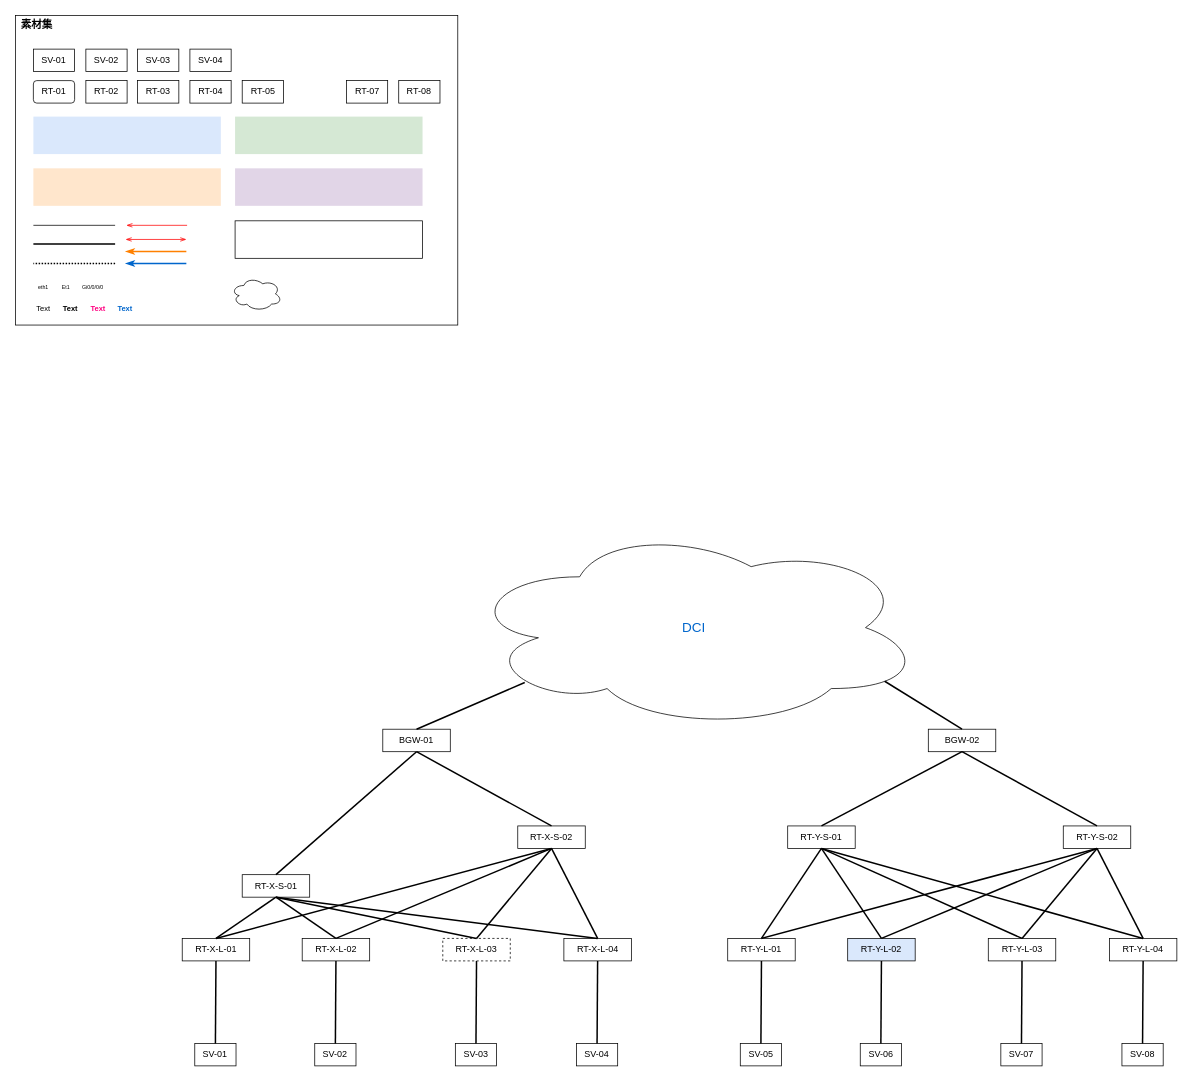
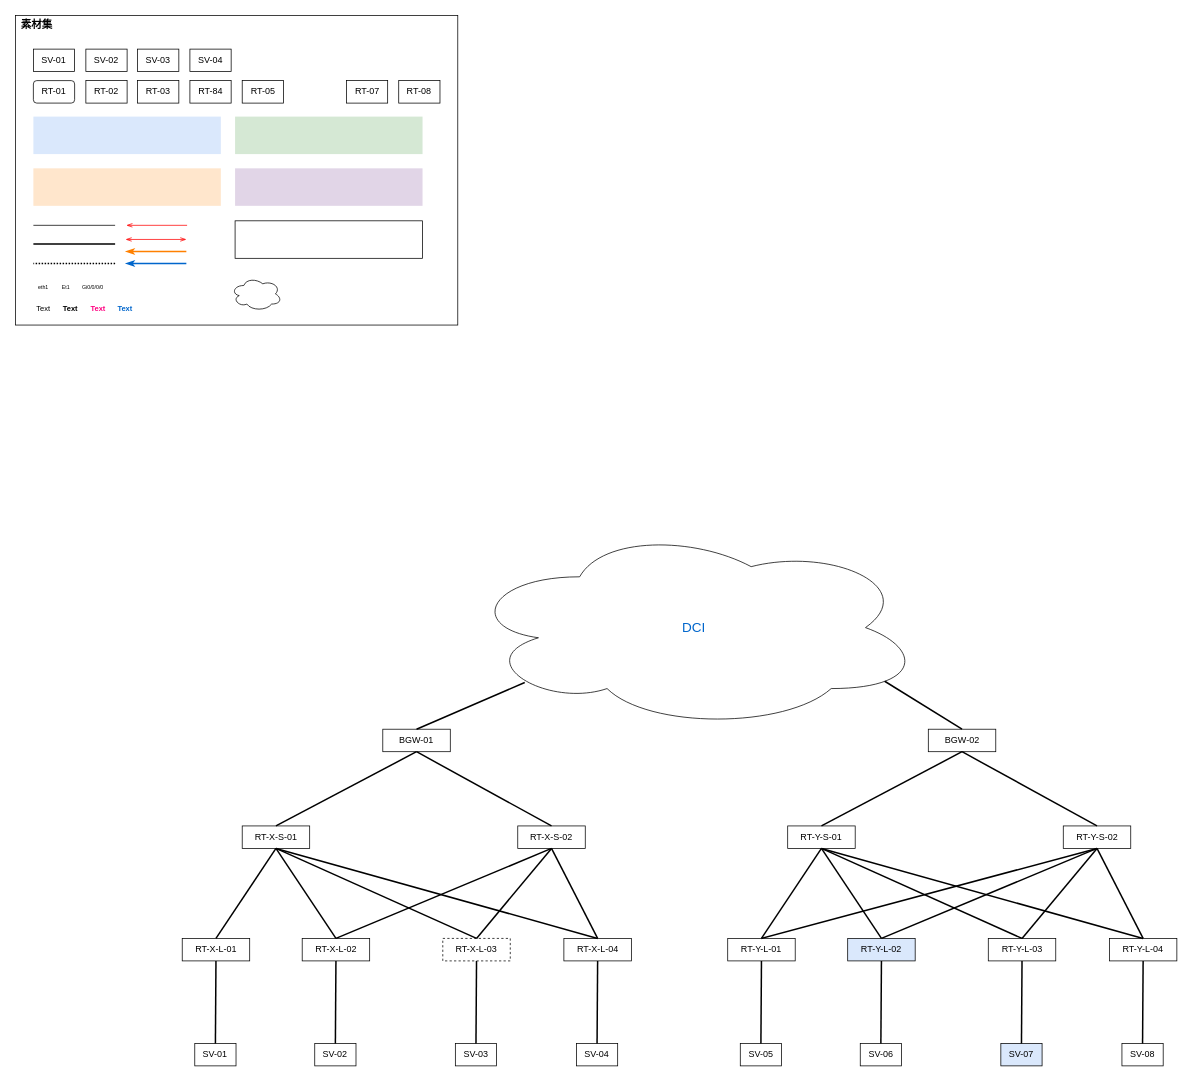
node "RT-04": label "RT-04" -> "RT-84"
node "RT-X-S-01": moved (276, 886) -> (276, 837)
edge "RT-X-S-02" -- "RT-X-L-01": removed
node "SV-07": fillcolor #ffffff -> #dae8fc
